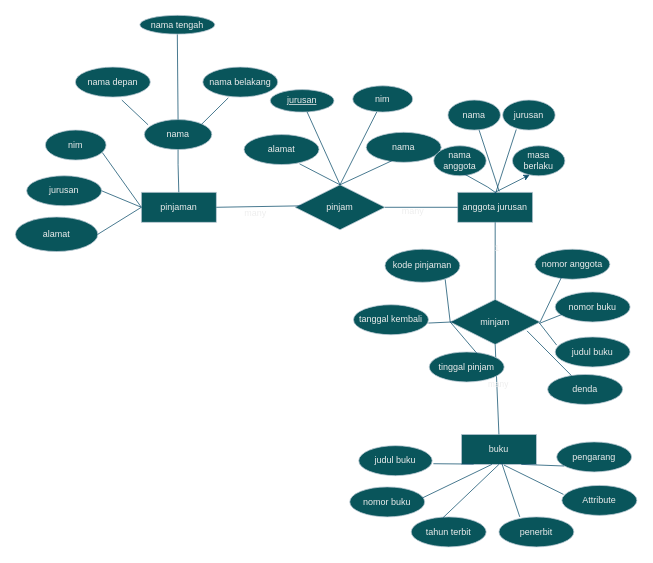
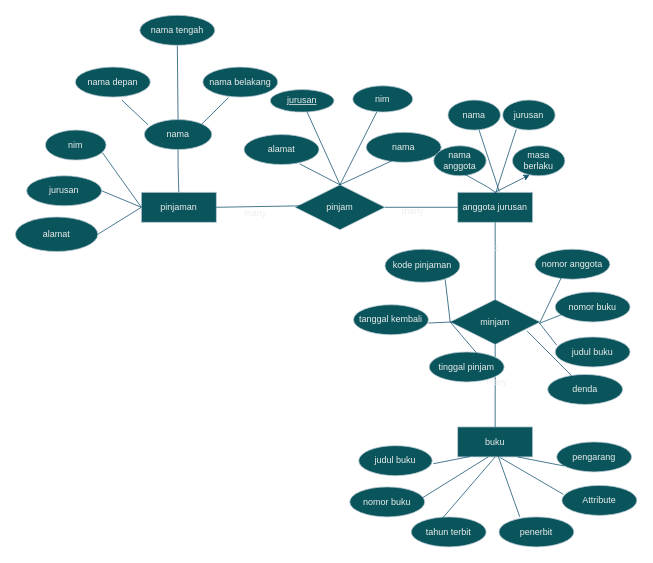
node "nama tengah": size 75x19 -> 75x30
node "buku": moved (499, 450) -> (495, 442)
